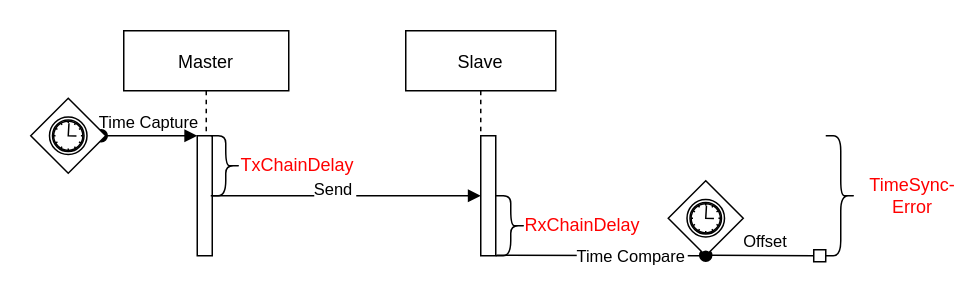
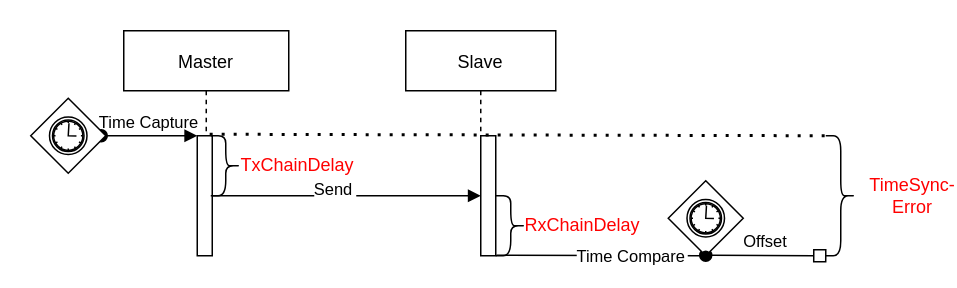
edge "TxChainDelay" -- "TimeSync-Error": added
